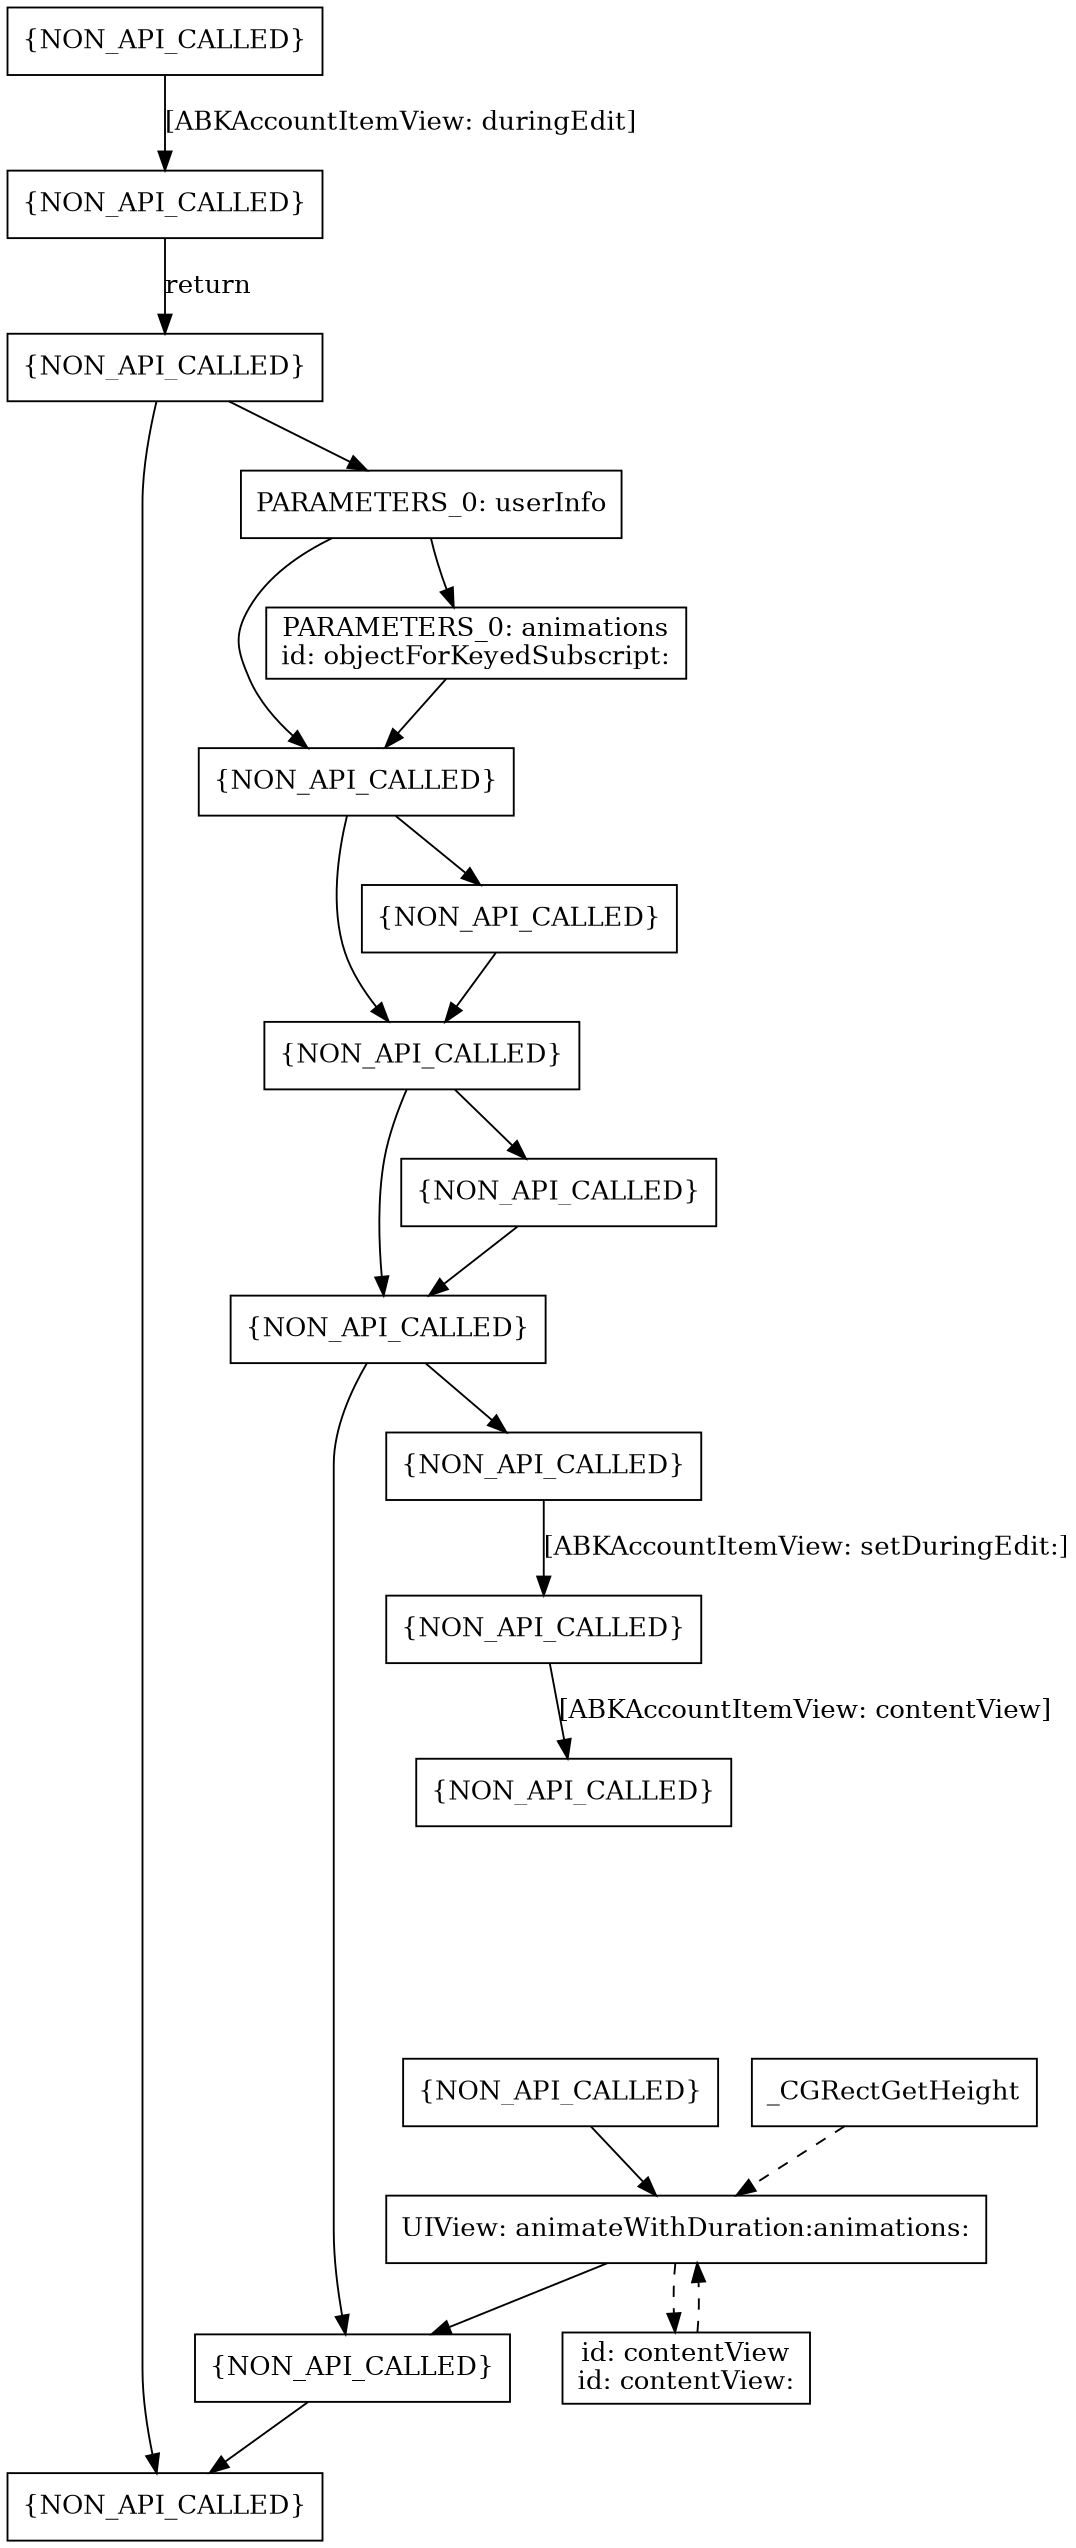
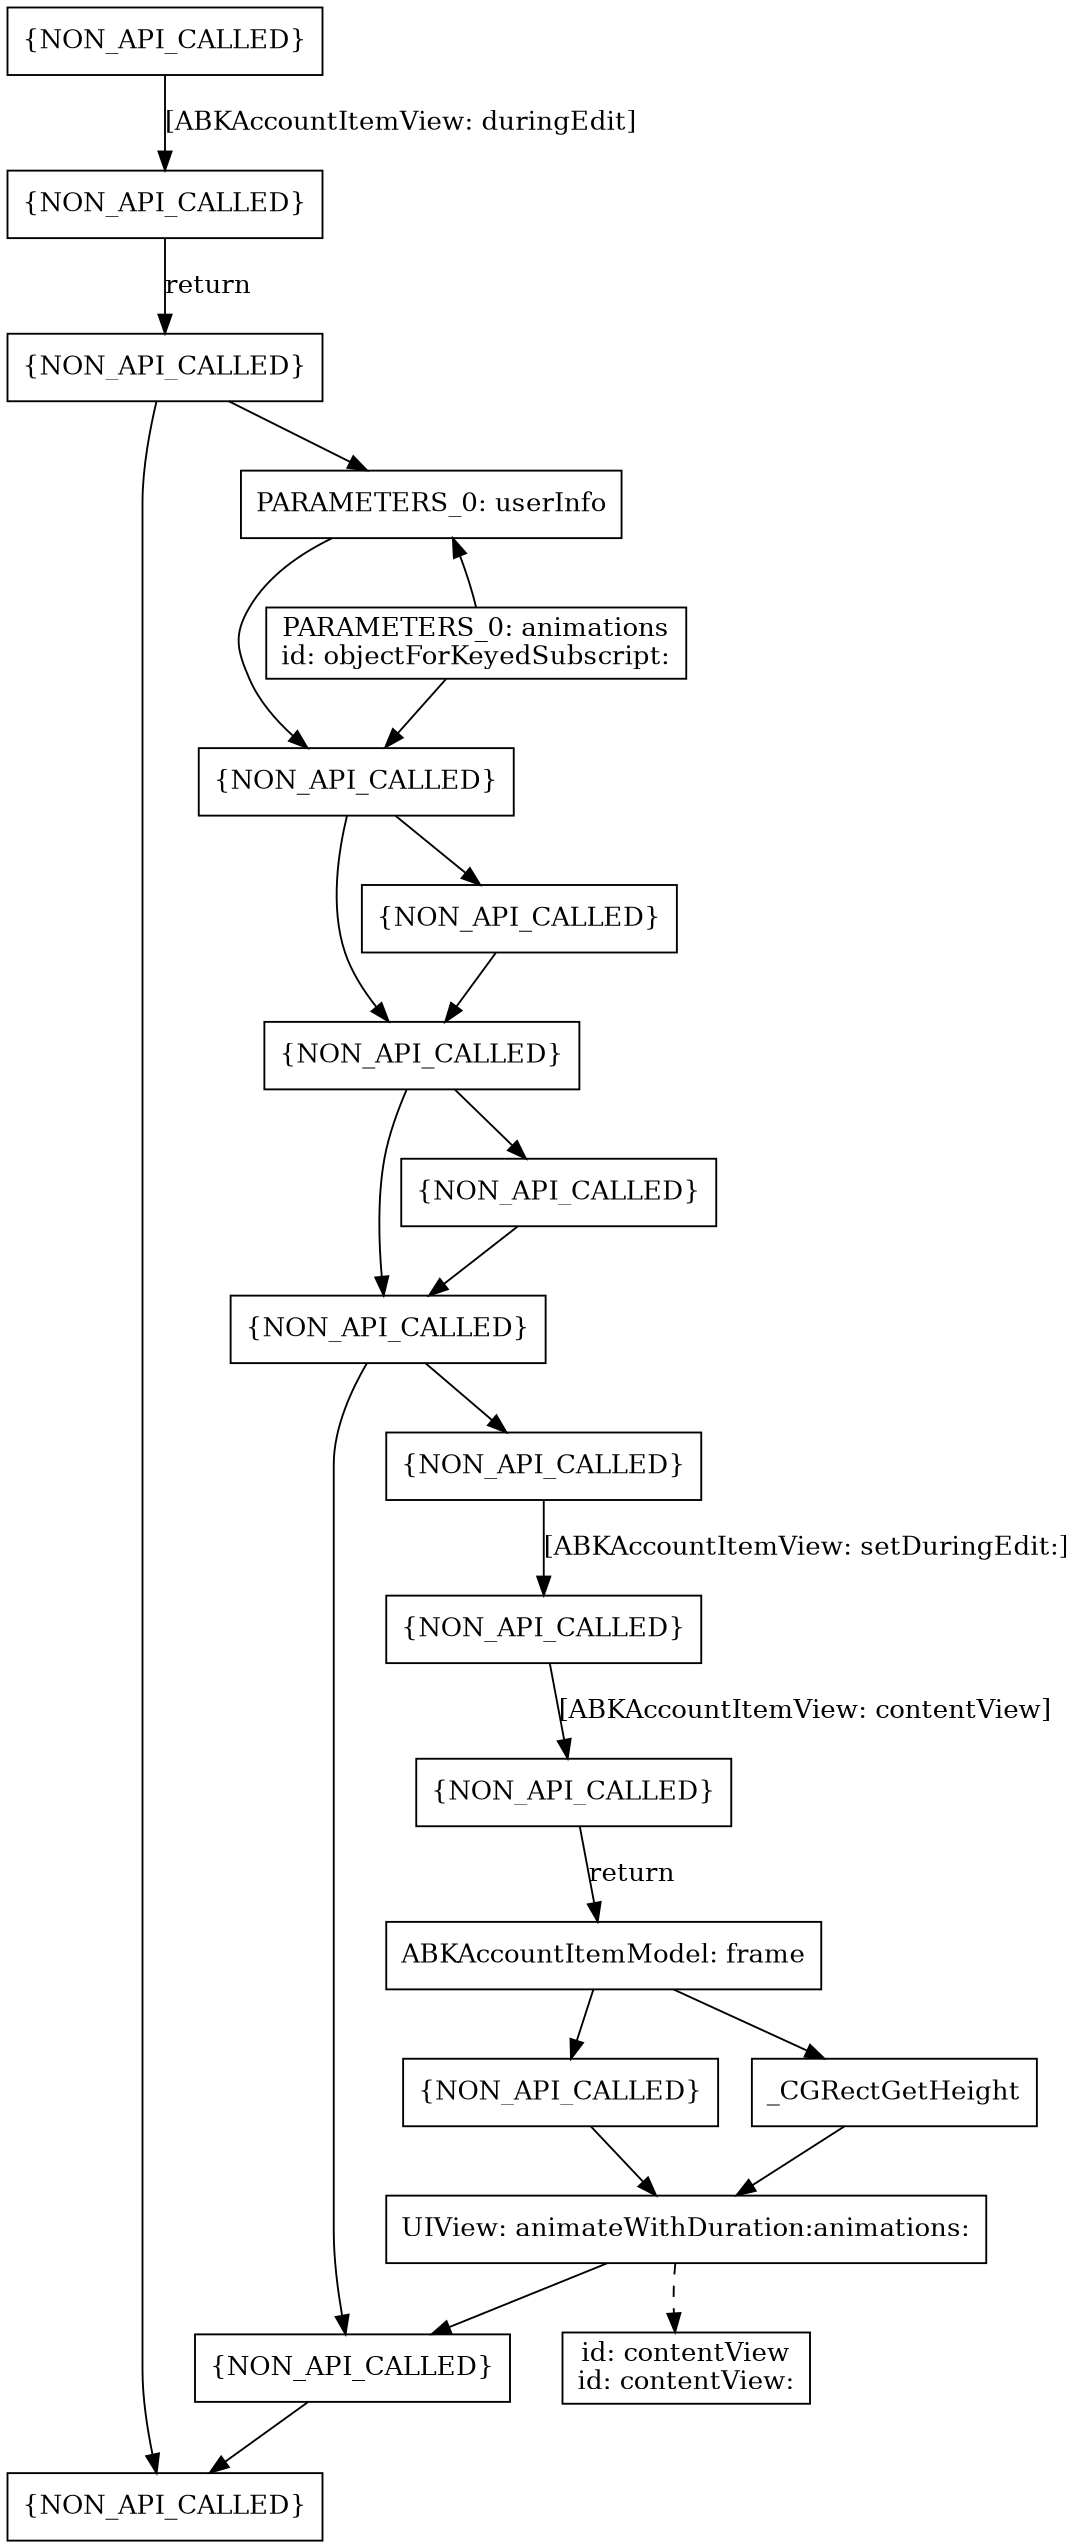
edge "PARAMETERS_0: userInfo" -> "PARAMETERS_0: animations id: objectForKeyedSubscript:": reversed
node "ABKAccountItemModel: frame": added
edge "_CGRectGetHeight" -> "UIView: animateWithDuration:animations:": style dashed -> solid
edge "id: contentView id: contentView:" -> "UIView: animateWithDuration:animations:": removed
